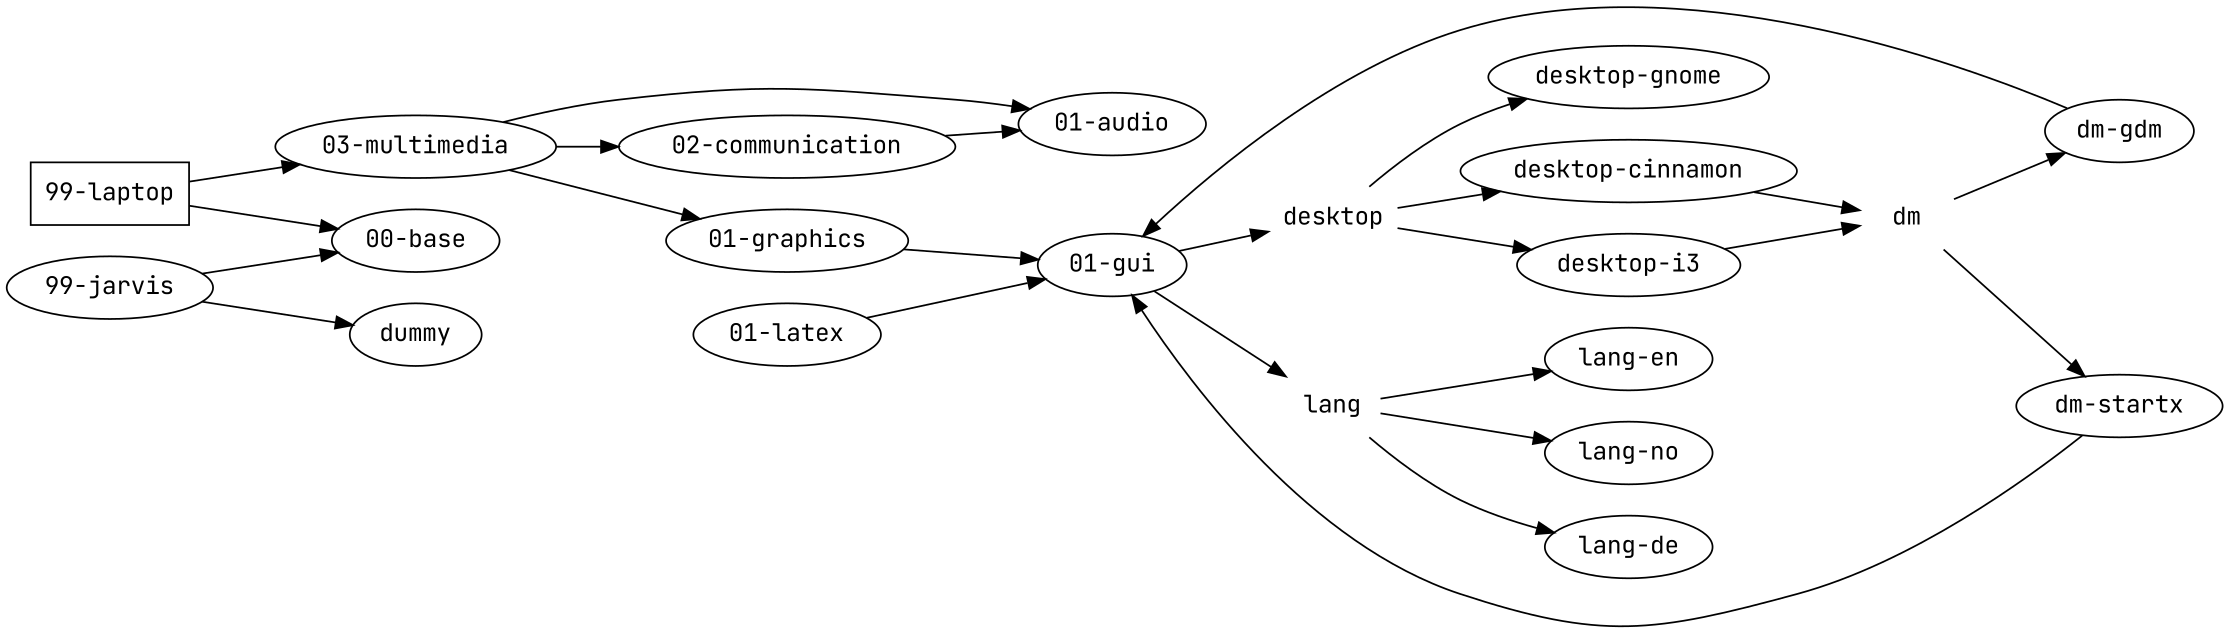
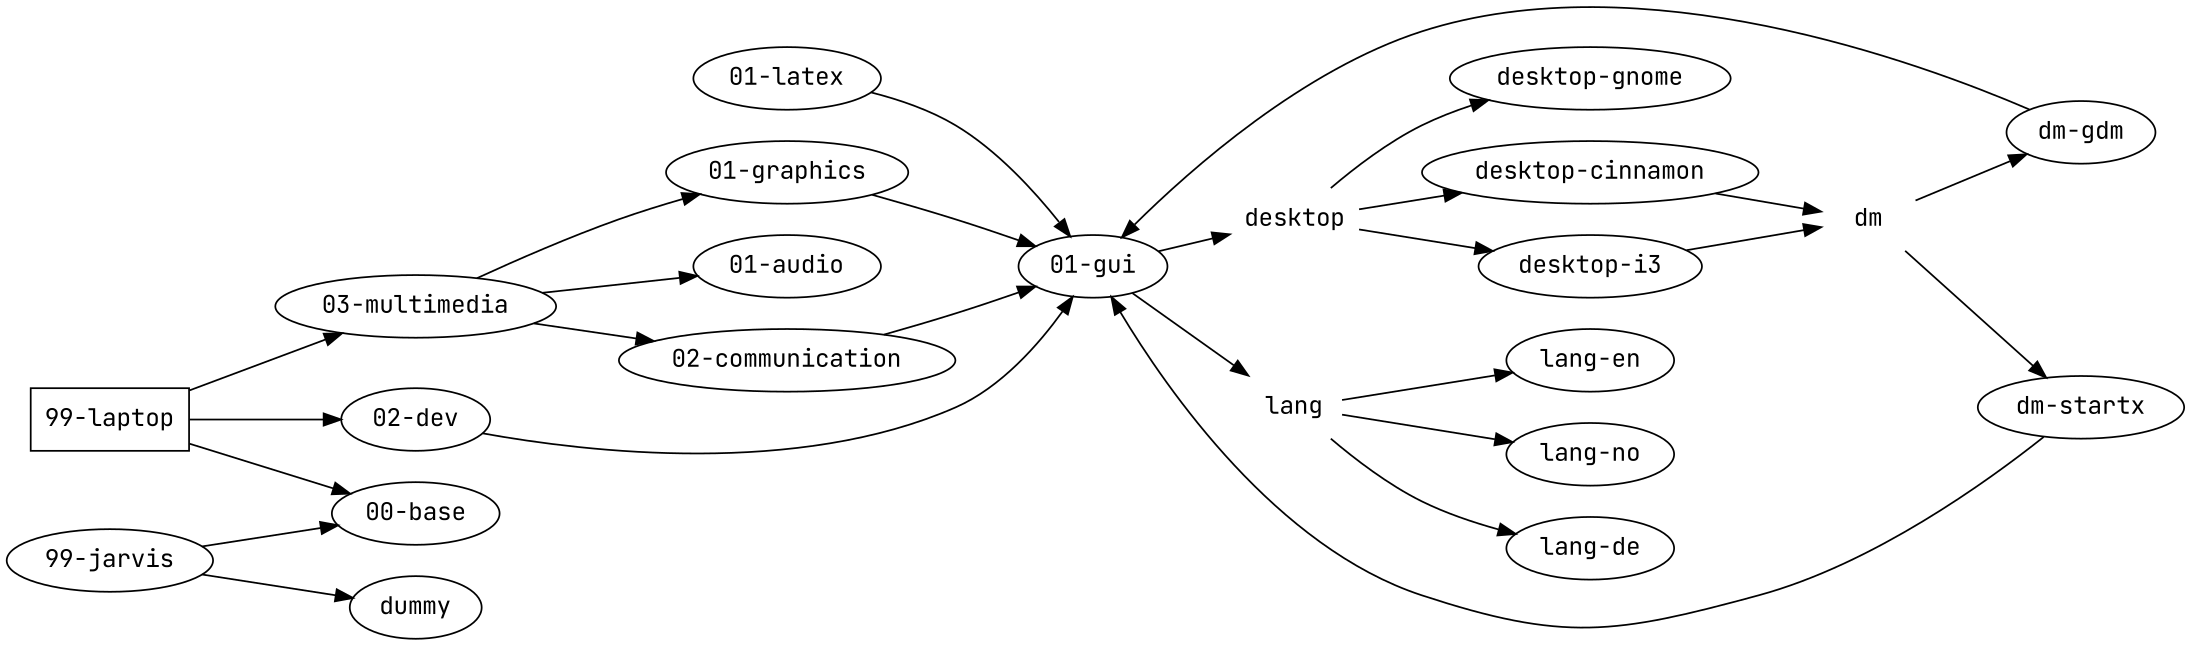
edge "02-communication" -> "01-audio": now "02-communication" -> "01-gui"
node "02-dev": added
